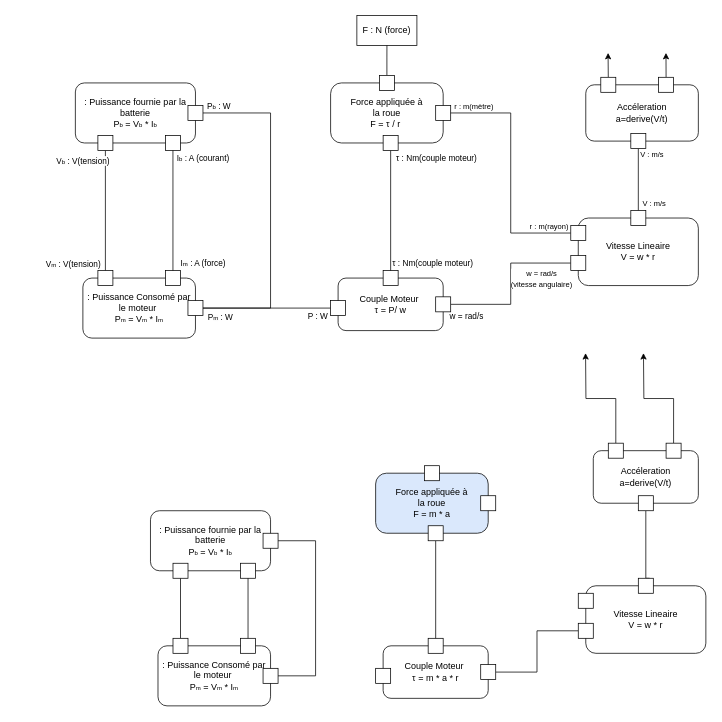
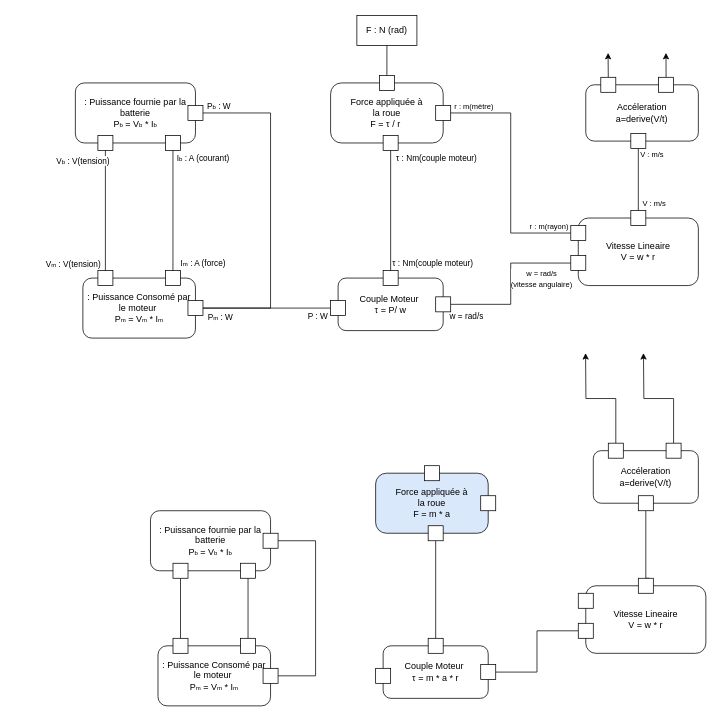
node "F : N (force)": label "F : N (force)" -> "F : N (rad)"
